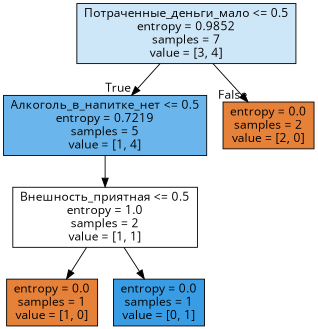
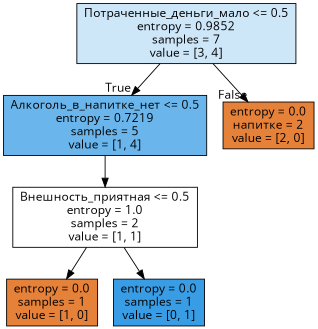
node "entropy = 0.0 samples = 2 value = [2, 0]": label "entropy = 0.0 samples = 2 value = [2, 0]" -> "entropy = 0.0 напитке = 2 value = [2, 0]"
